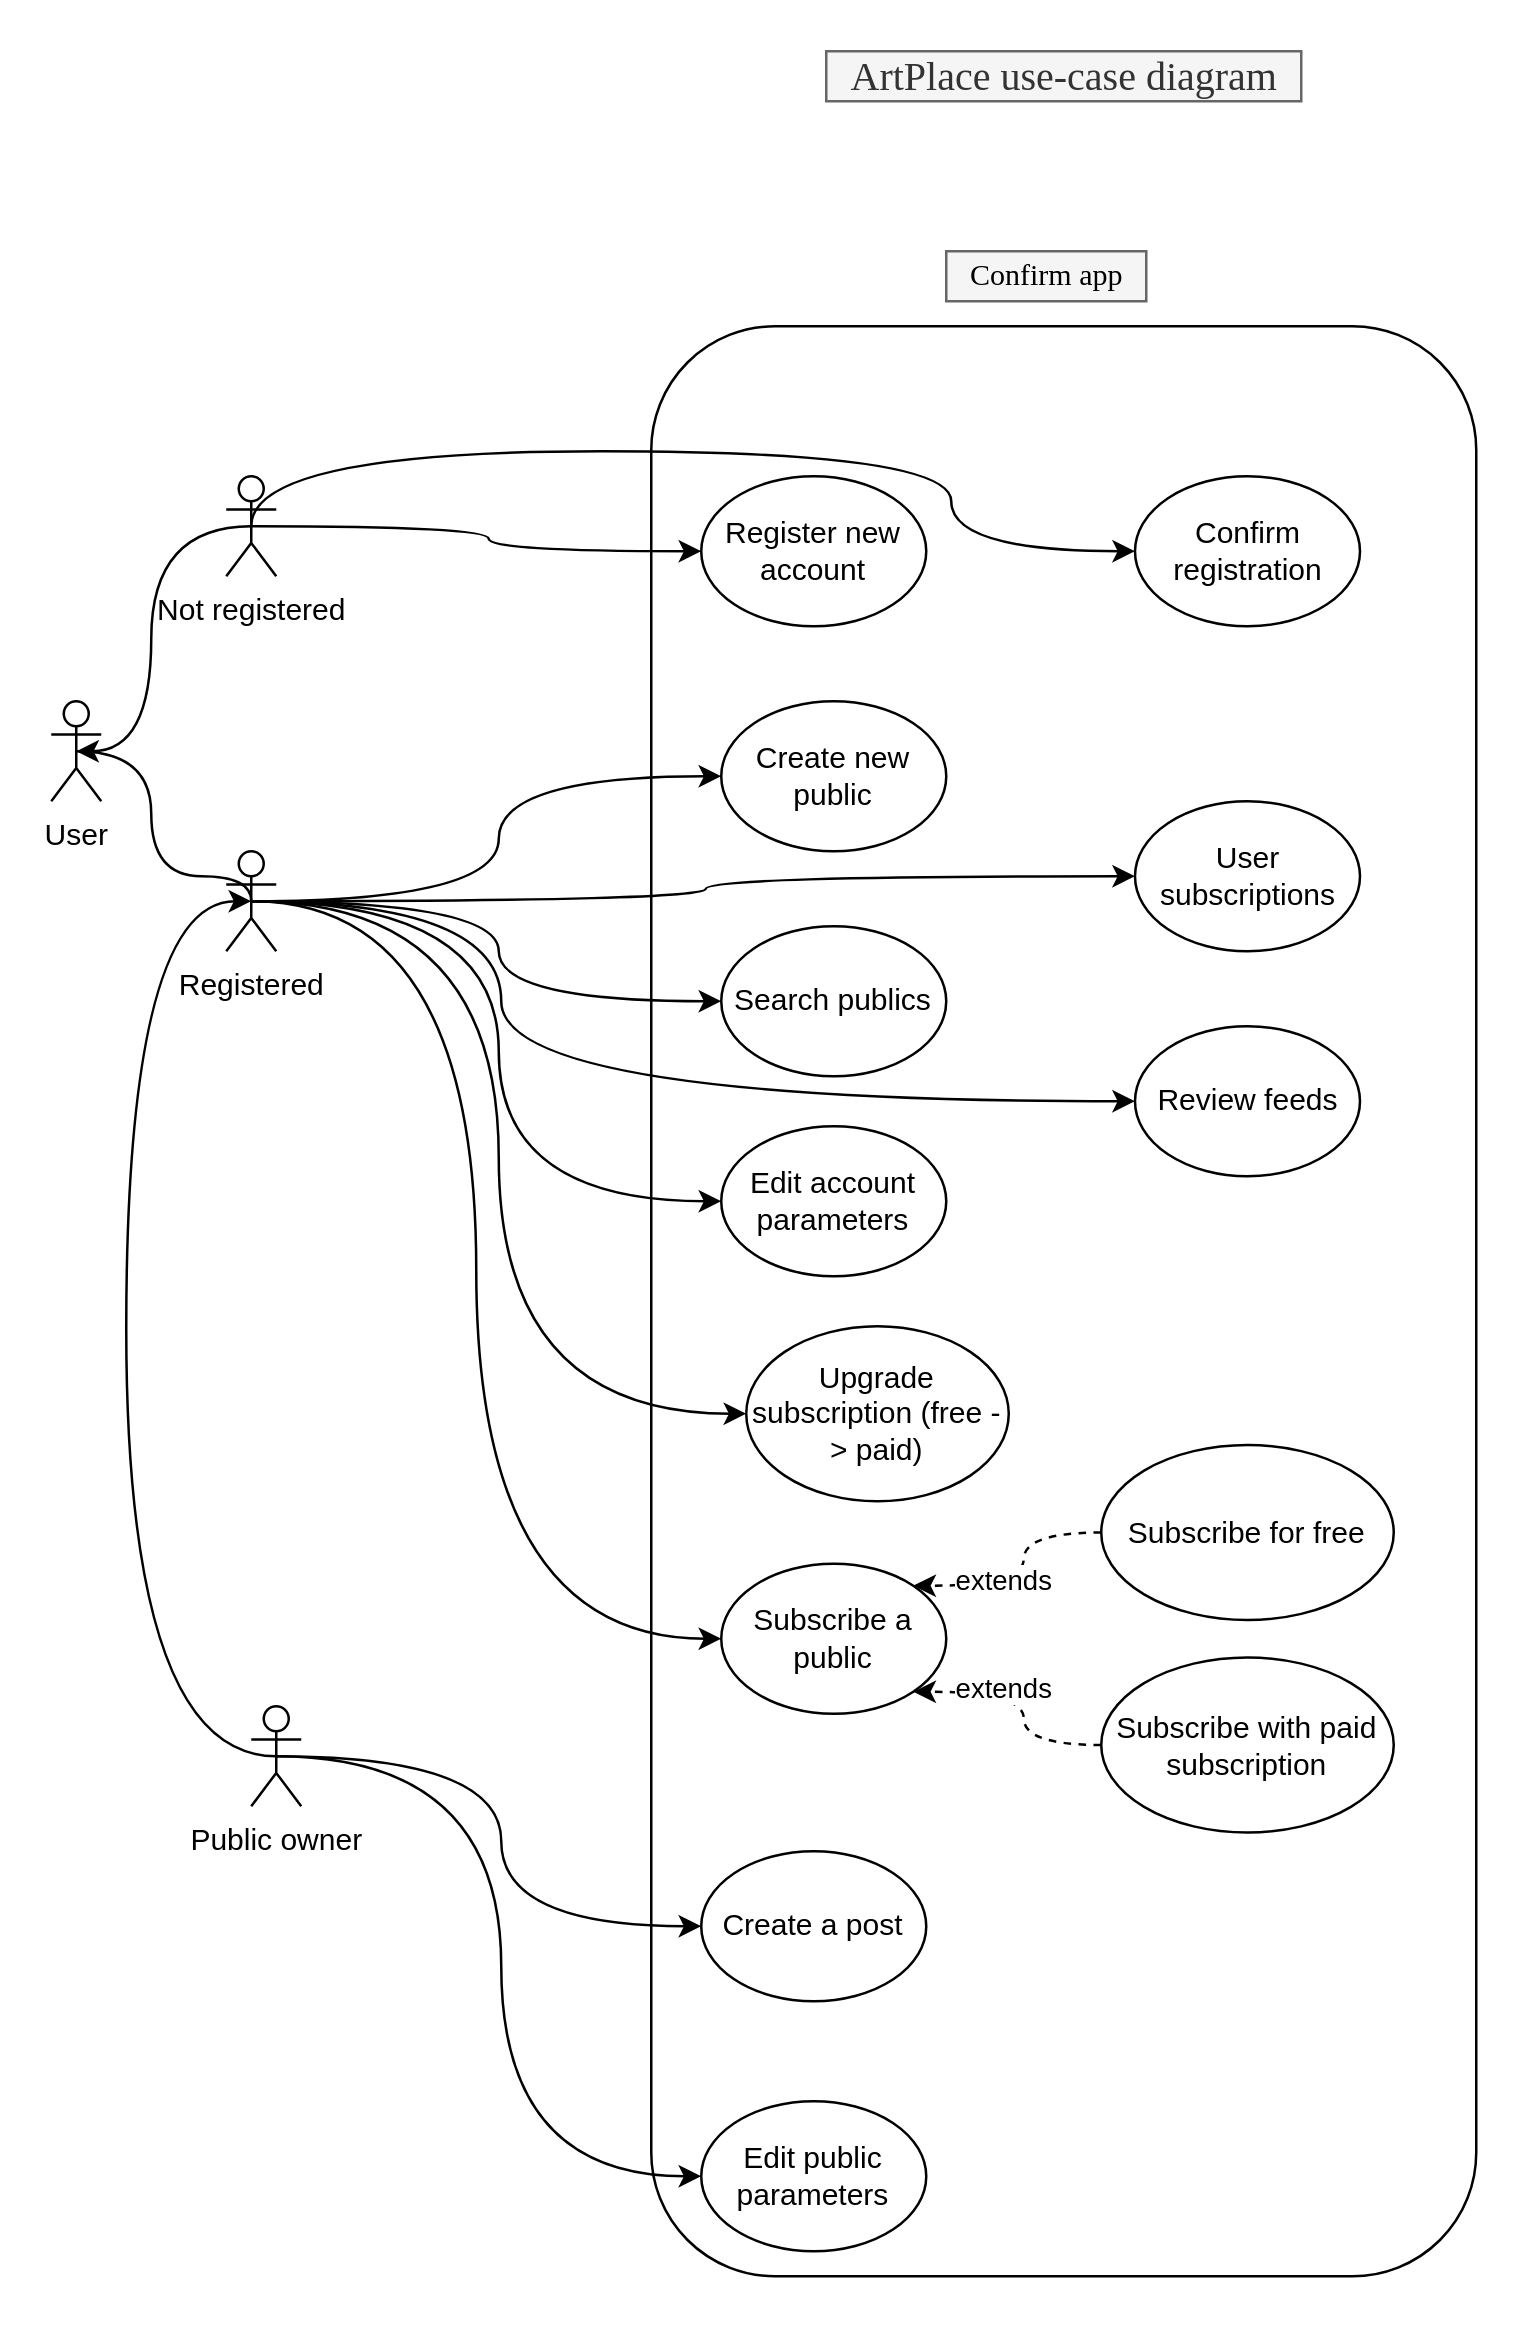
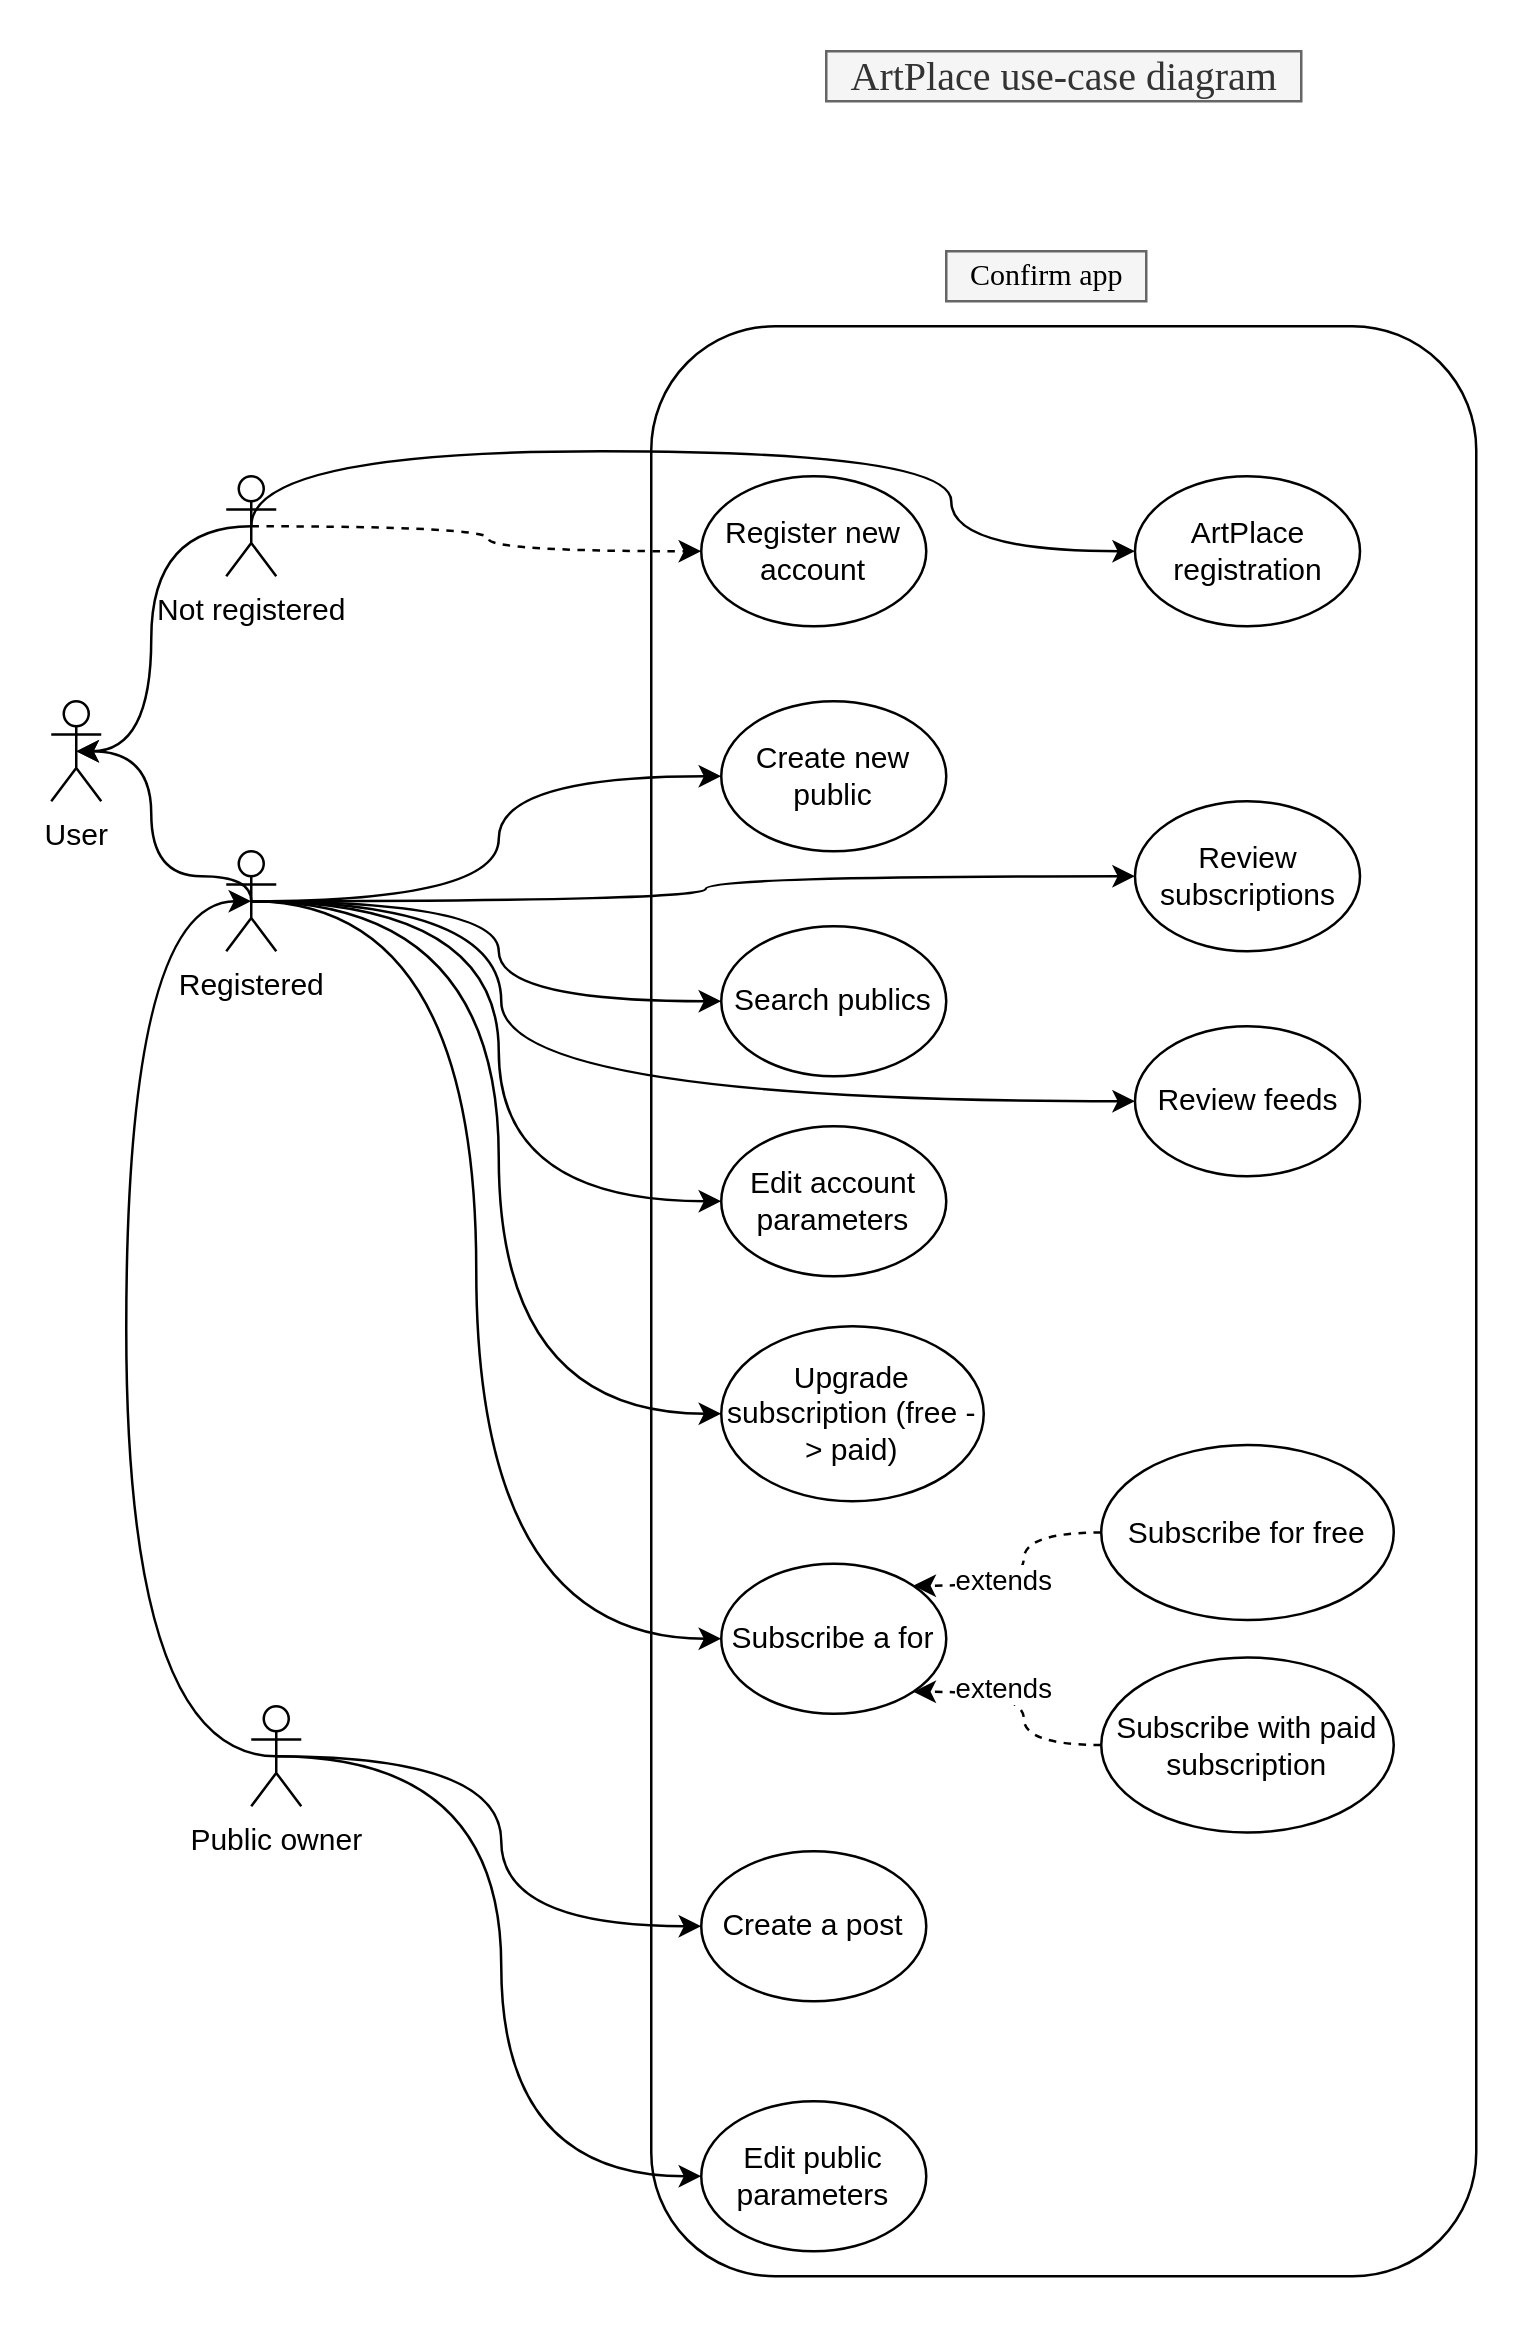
edge "Not registered" -> "Register new account": style solid -> dashed
node "Confirm registration": label "Confirm registration" -> "ArtPlace registration"
edge "User" -- "Registered": arrowhead none -> classic
node "User subscriptions": label "User subscriptions" -> "Review subscriptions"
node "Upgrade subscription (free -> paid)": moved (878, 1414) -> (853, 1414)
node "Subscribe a public": label "Subscribe a public" -> "Subscribe a for"
